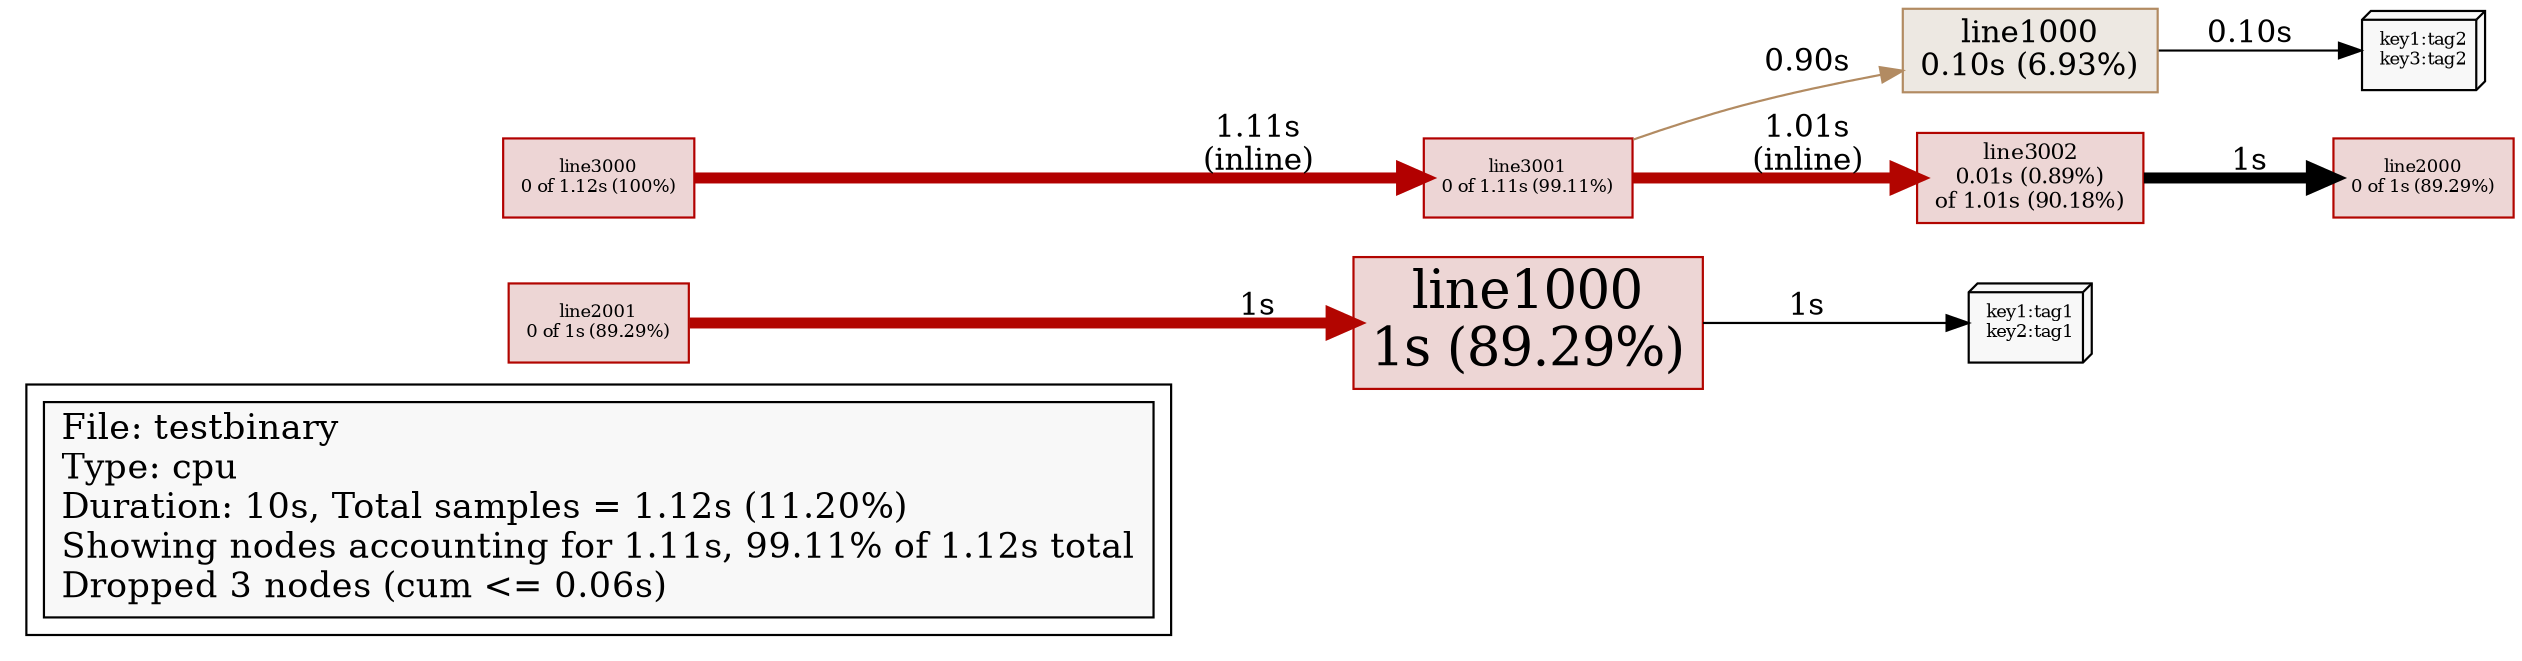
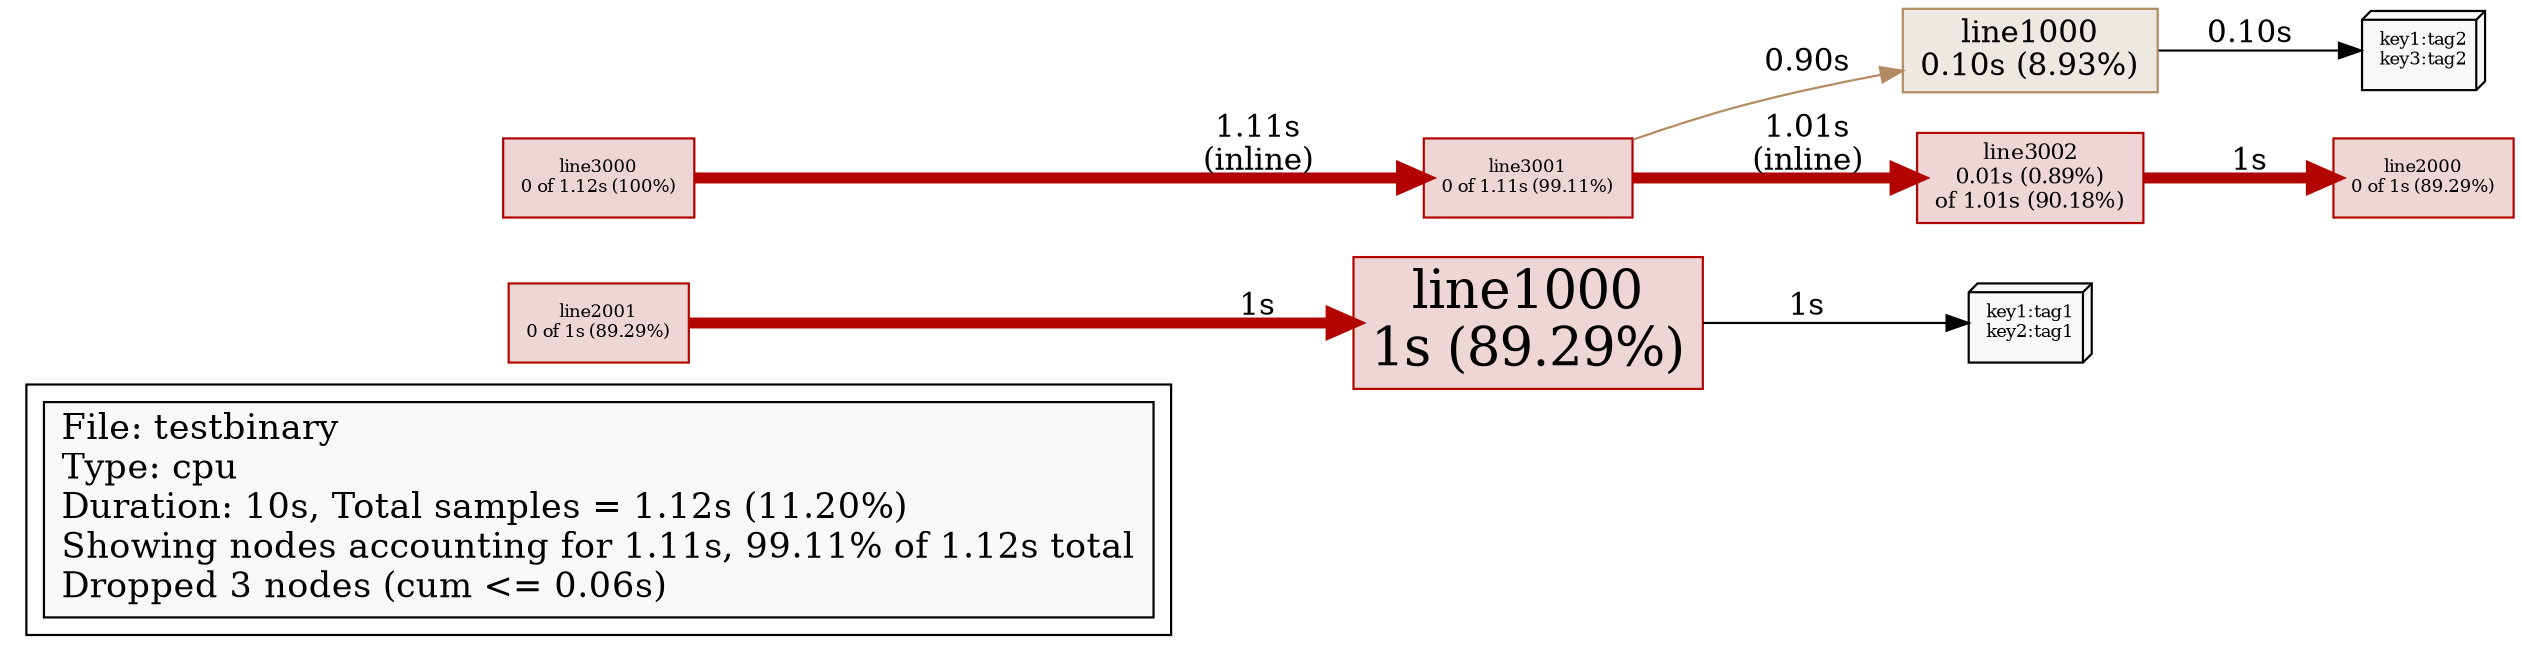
node "line1000 0.10s (6.93%)": label "line1000 0.10s (6.93%)" -> "line1000 0.10s (8.93%)"
edge "line3002 0.01s (0.89%) of 1.01s (90.18%)" -> "line2000 0 of 1s (89.29%)": color black -> #b20500
